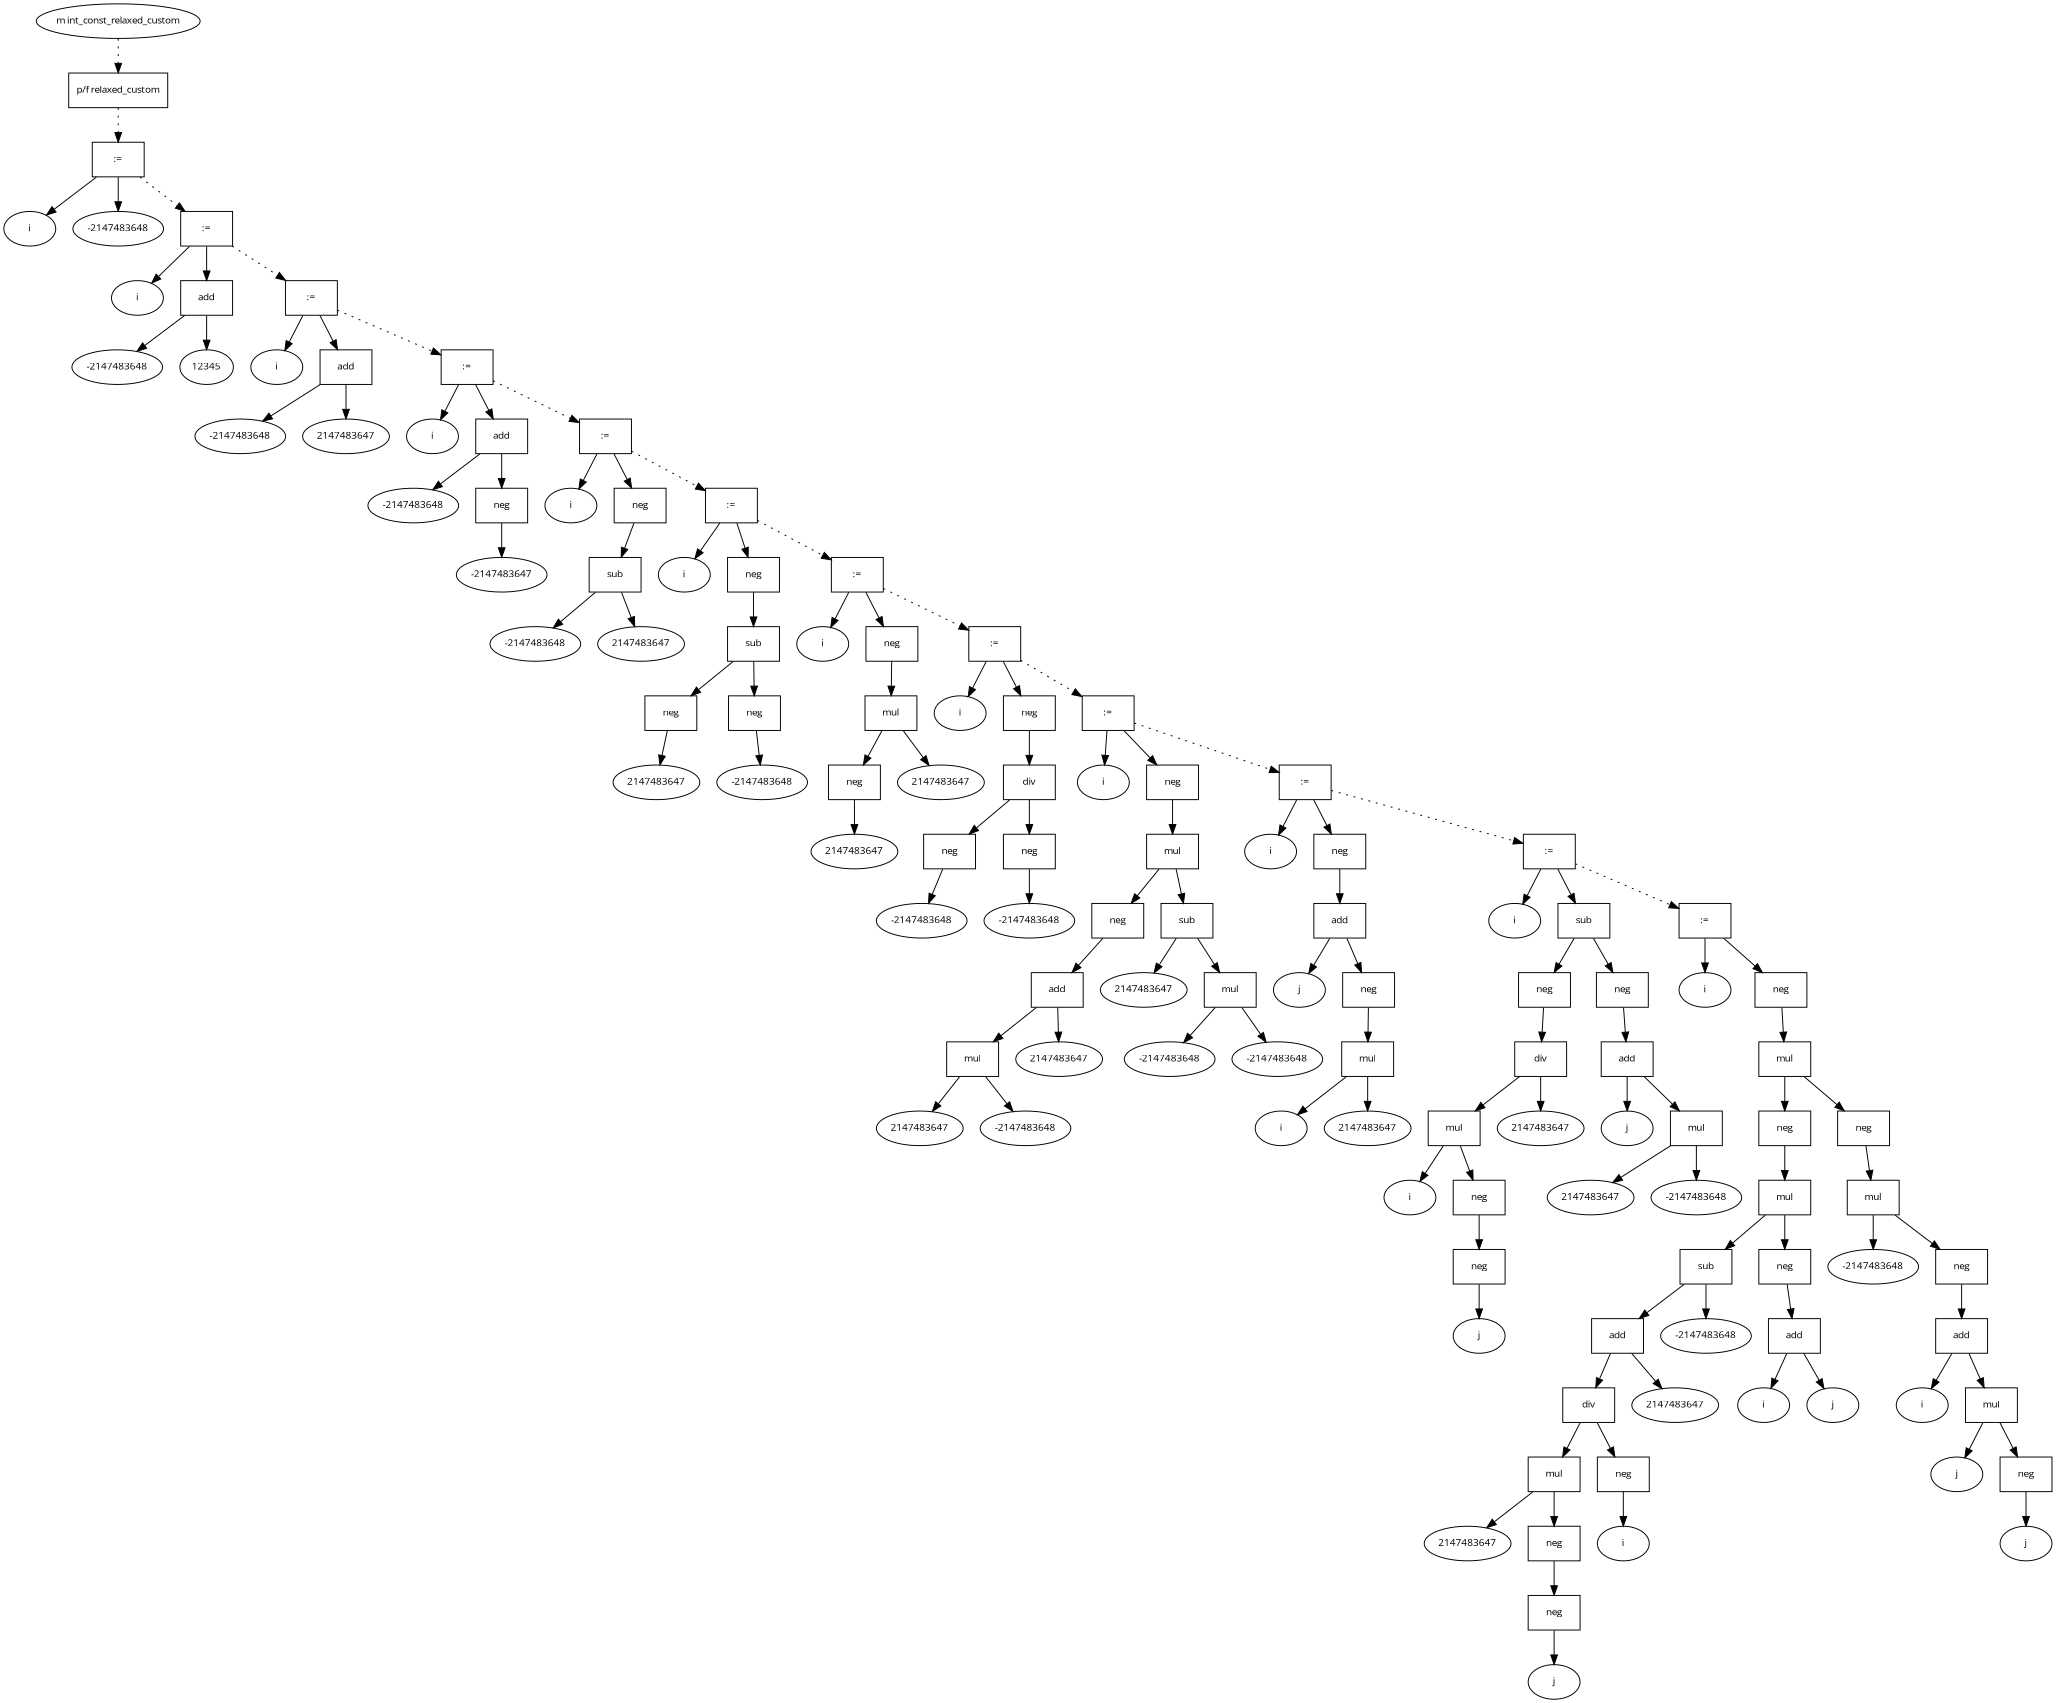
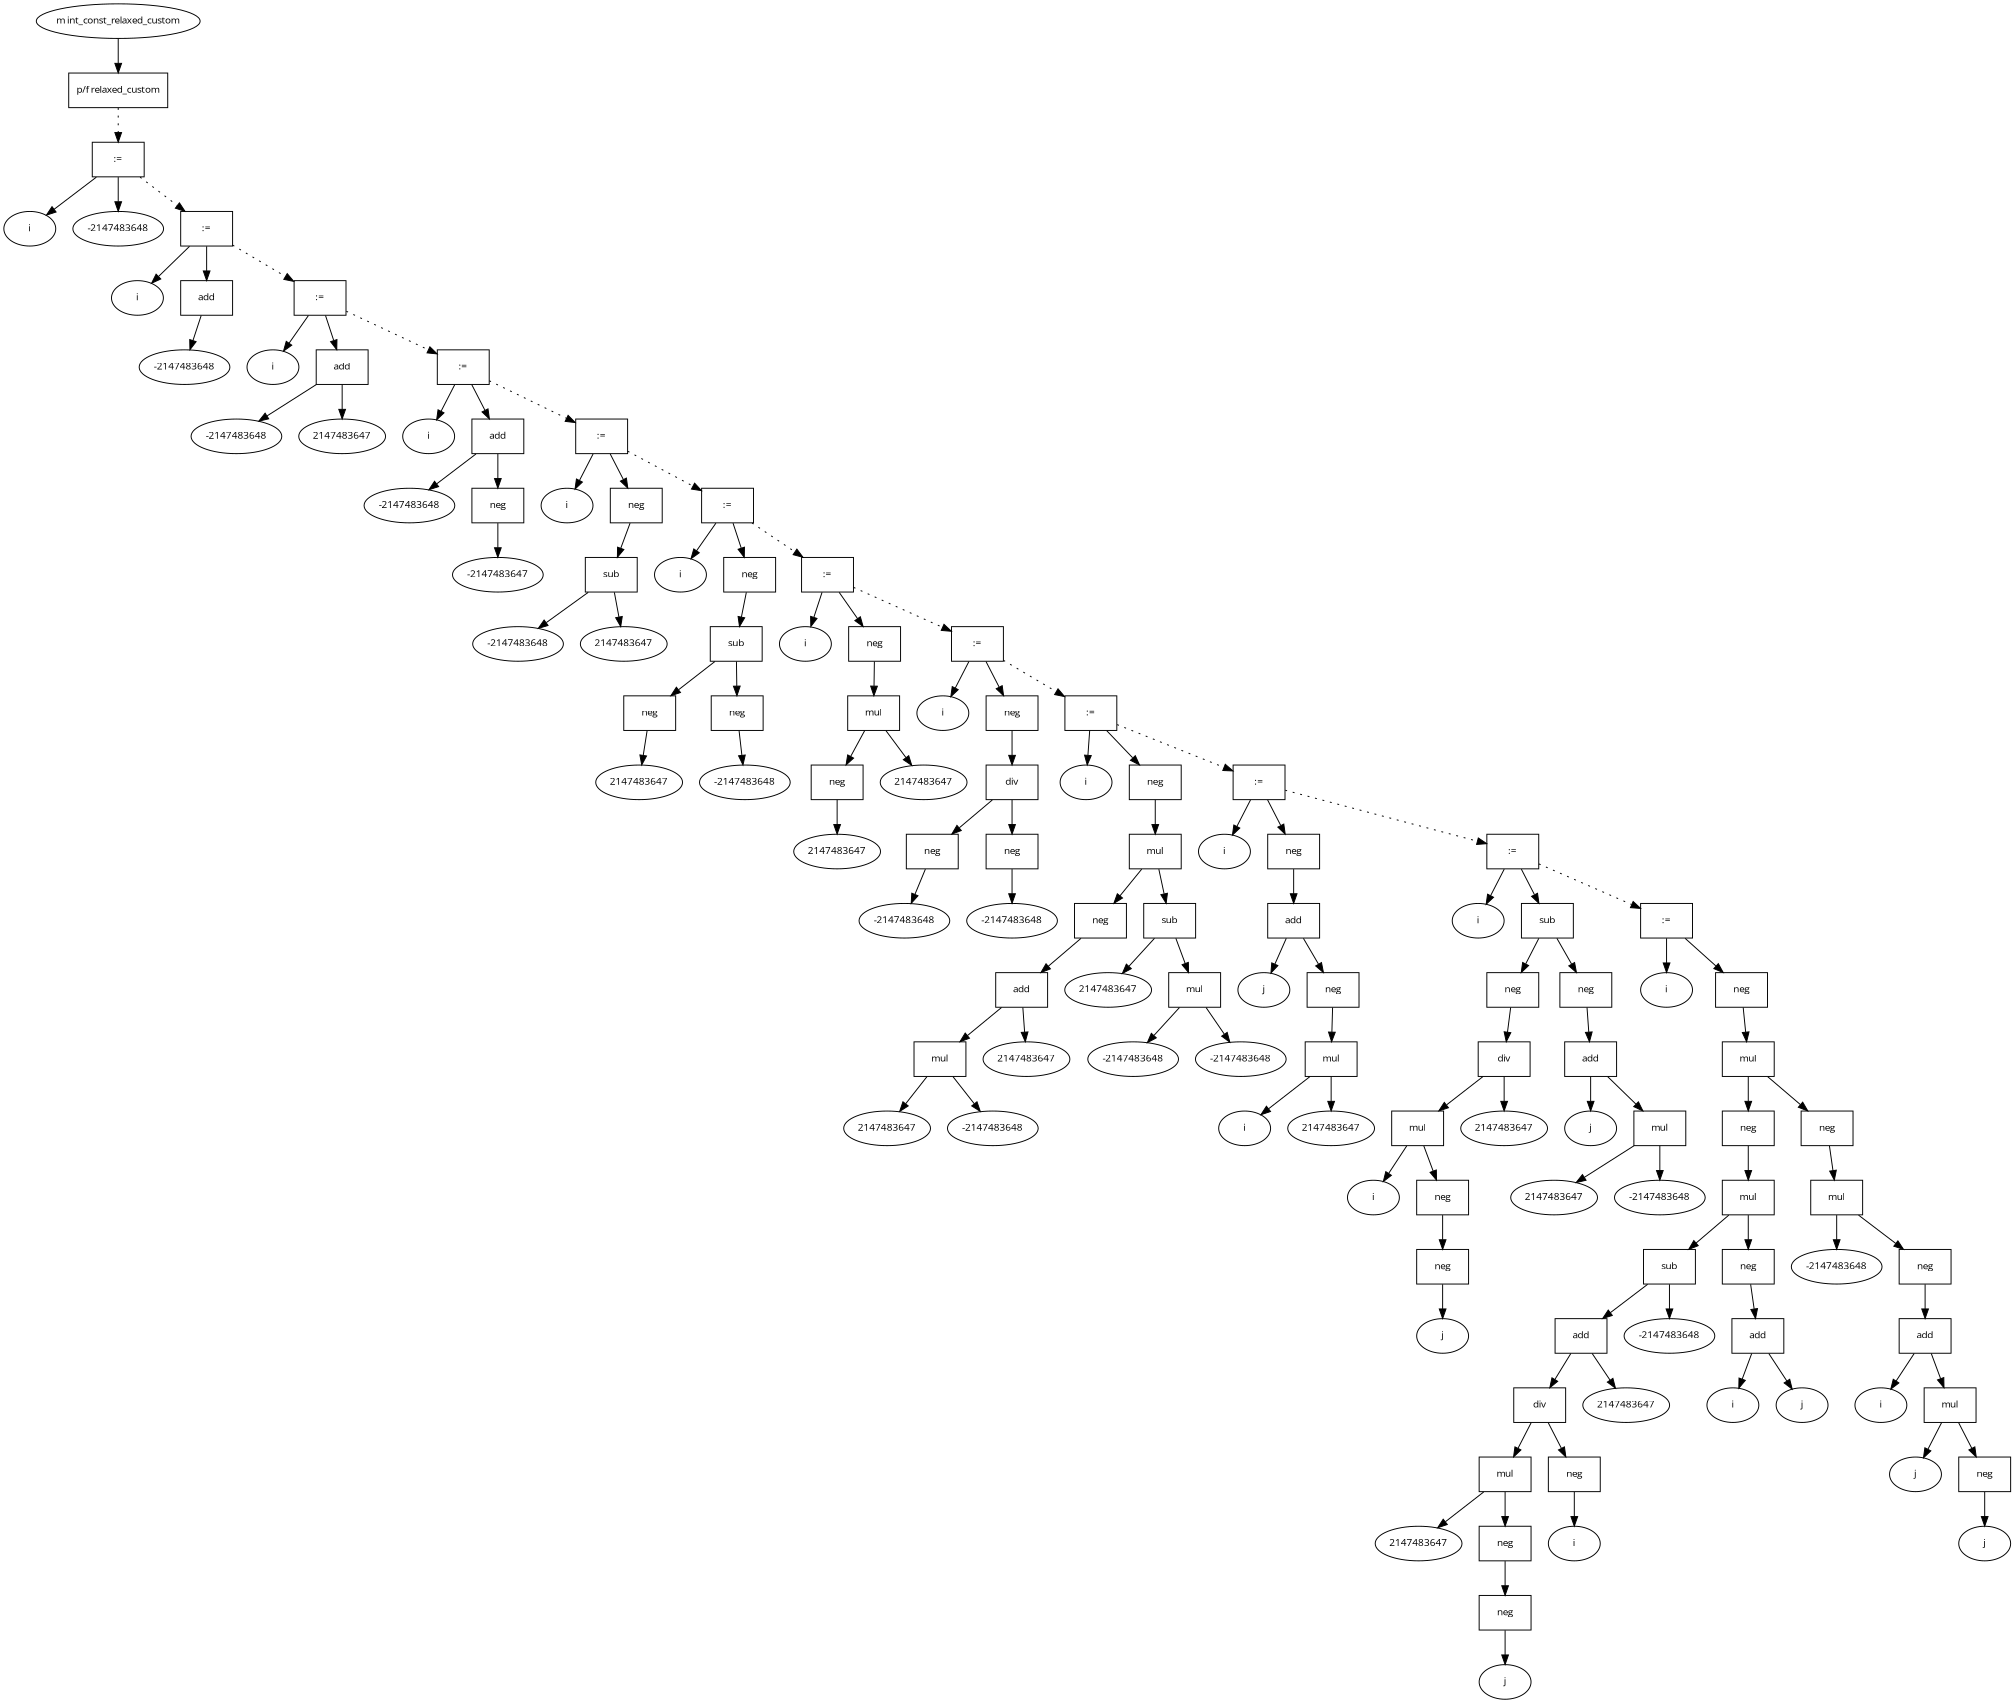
edge "m int_const_relaxed_custom" -> "p/f relaxed_custom": style dotted -> solid
node "12345": removed
